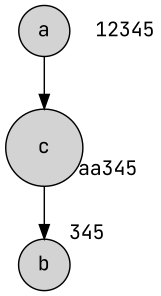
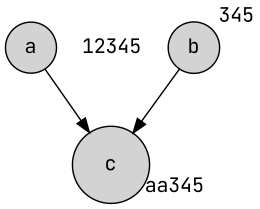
edge "c" -> "b": reversed
